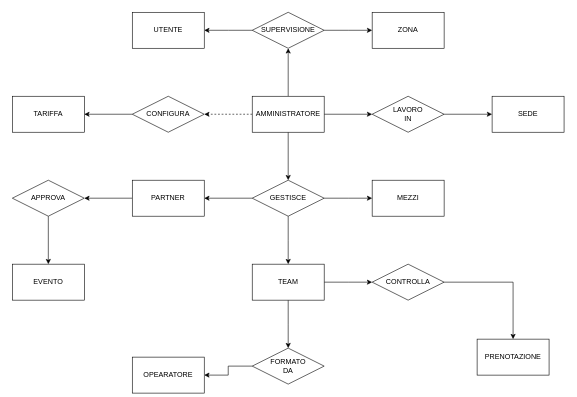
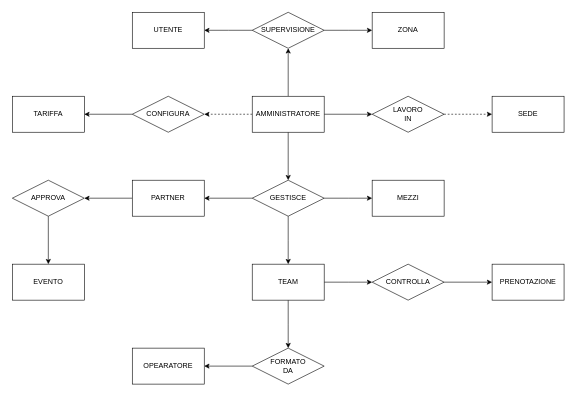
edge "LAVORO IN" -> "SEDE": style solid -> dashed
node "PRENOTAZIONE": moved (513, 357) -> (528, 282)
node "OPEARATORE": moved (168, 375) -> (168, 366)
